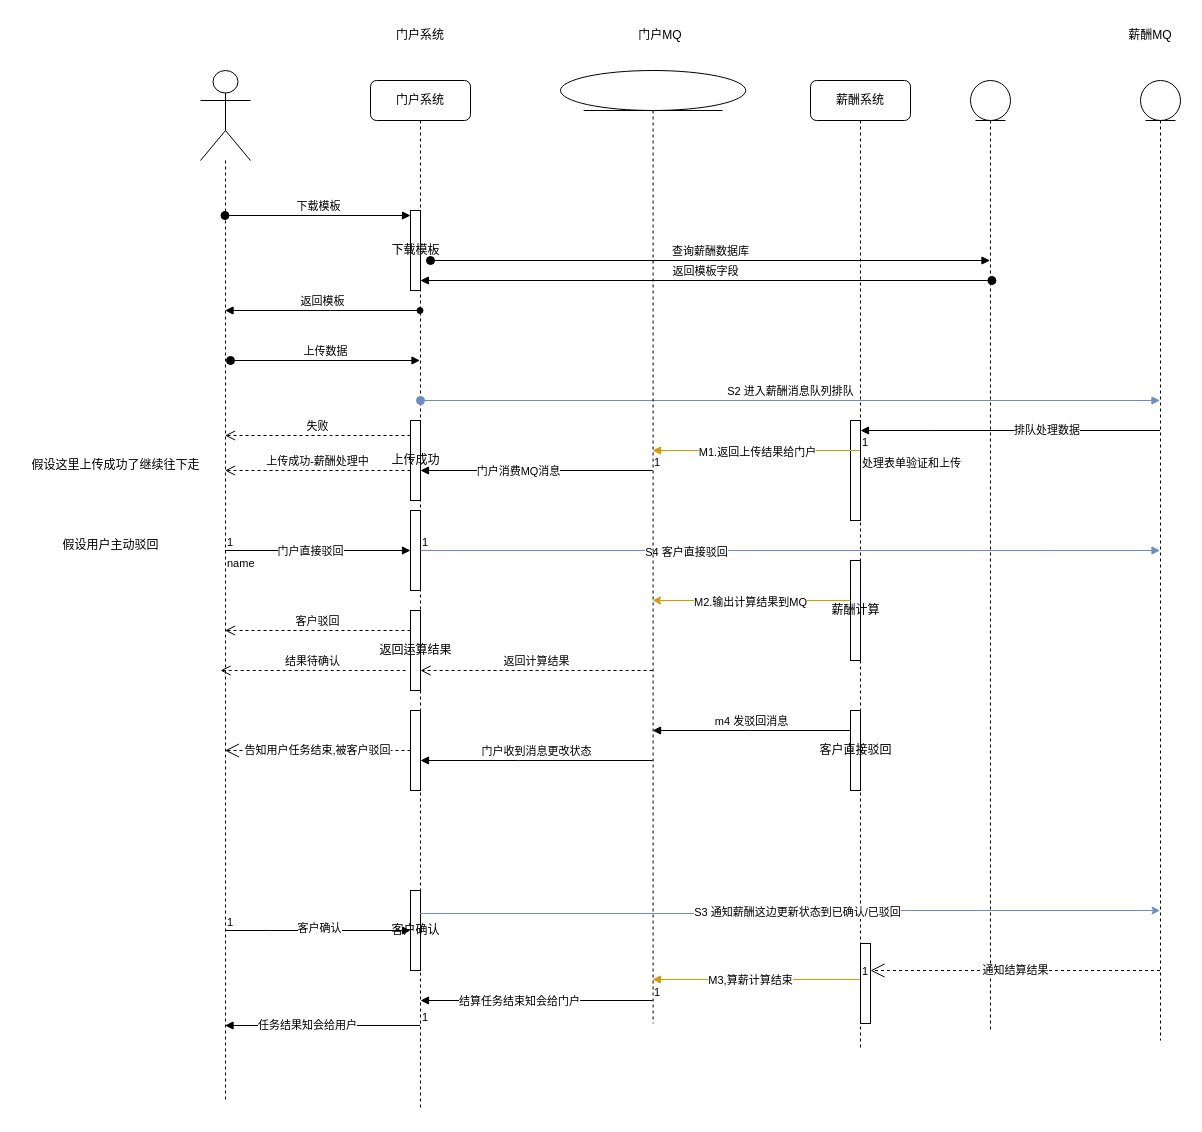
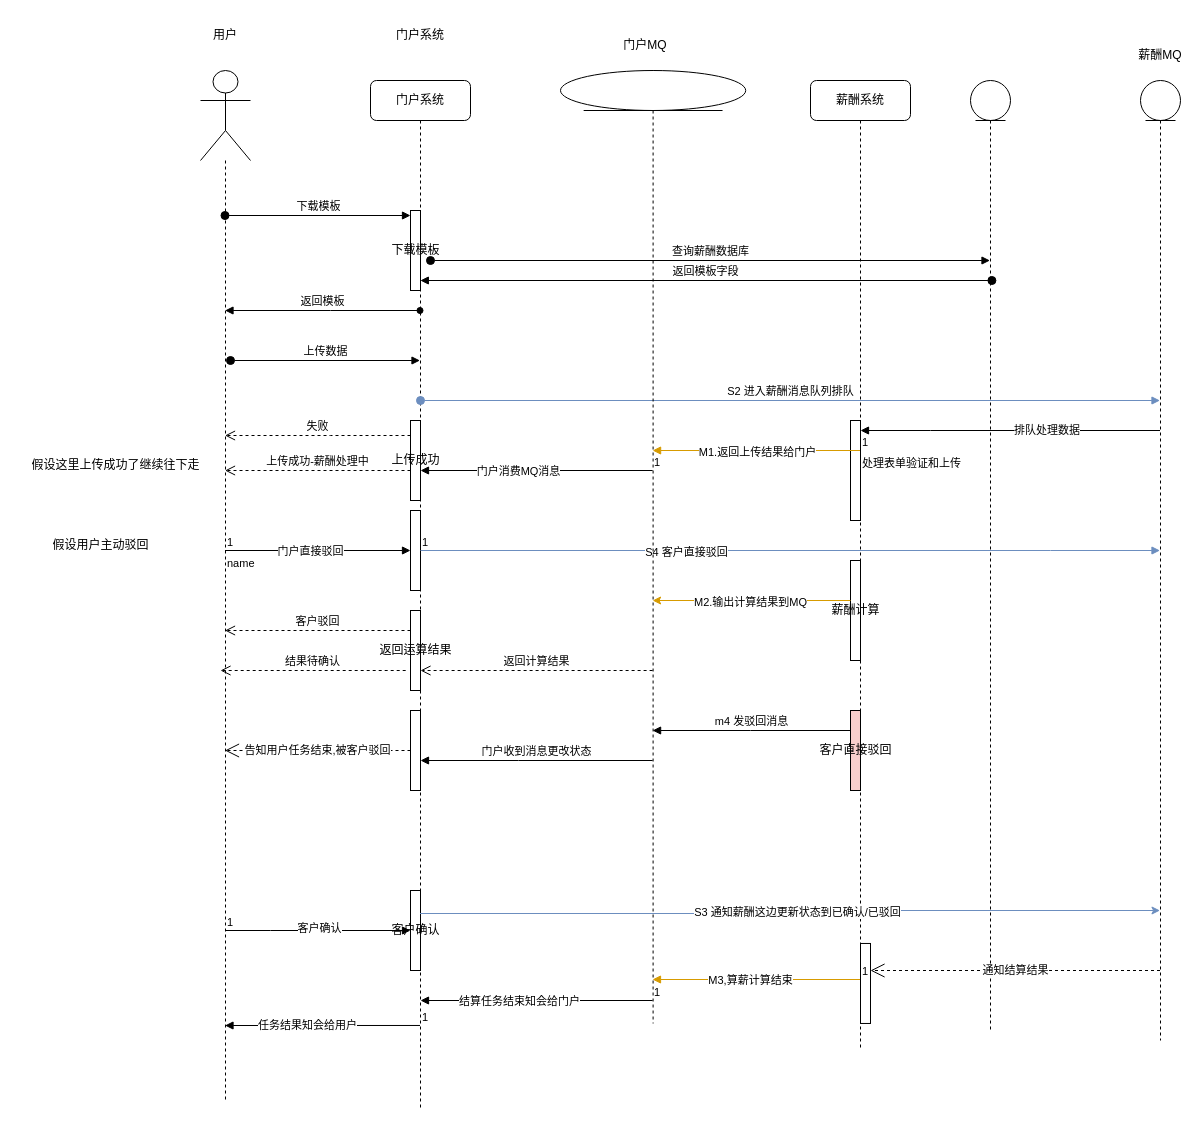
node "用户": added
node "门户MQ": moved (661, 36) -> (646, 46)
node "薪酬MQ": moved (1151, 36) -> (1161, 56)
node "假设用户主动驳回": moved (111, 546) -> (101, 546)
node "客户直接驳回": fillcolor #ffffff -> #f8cecc
